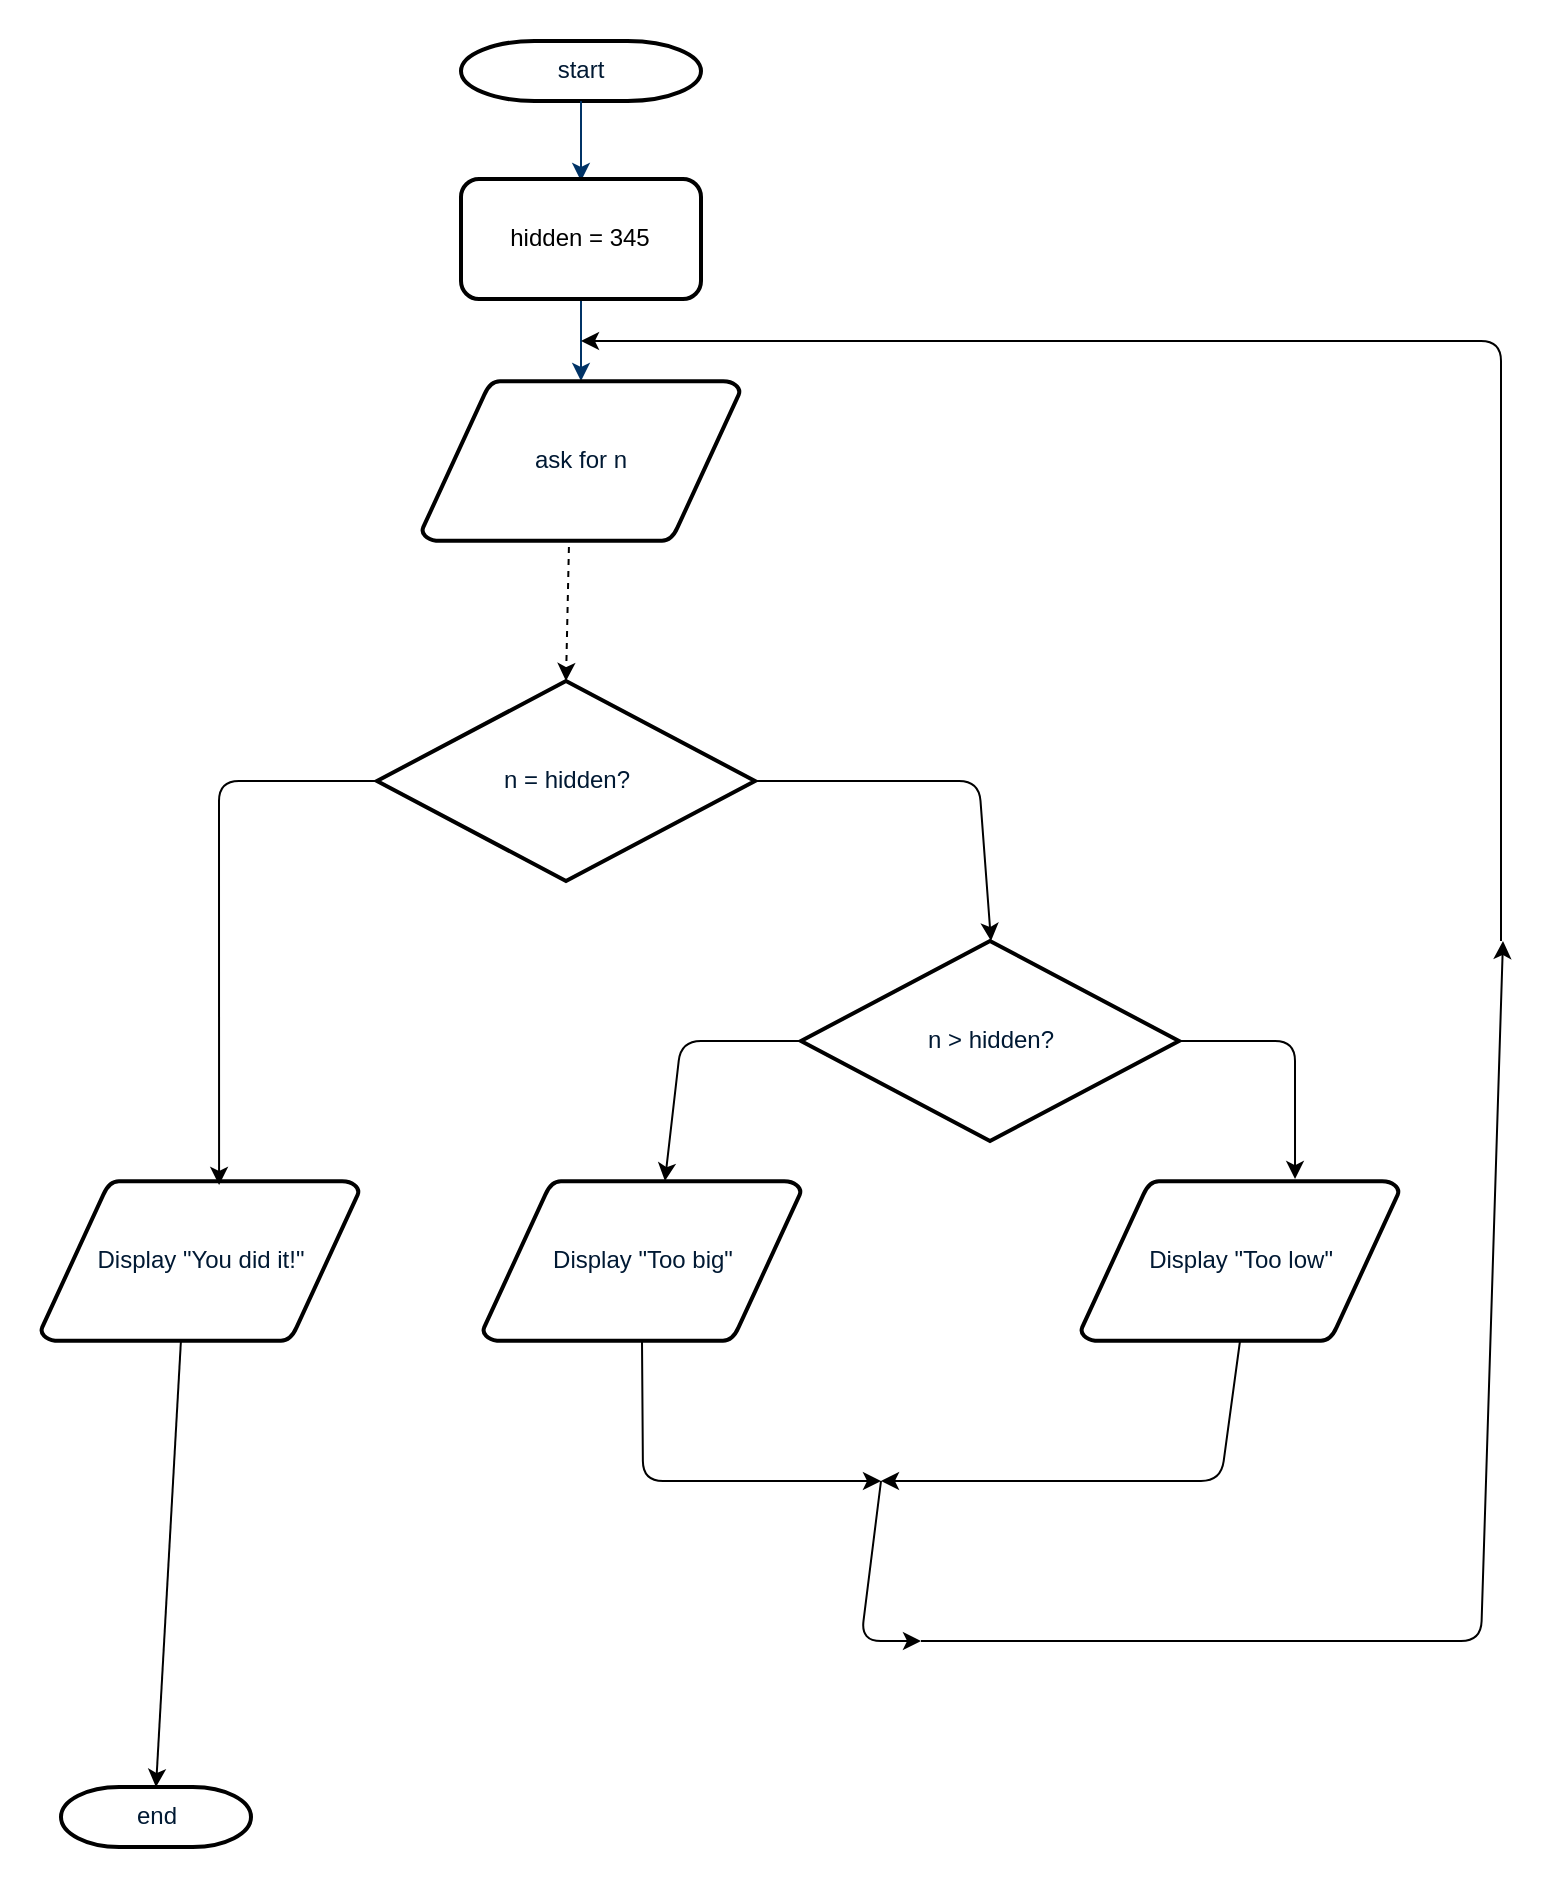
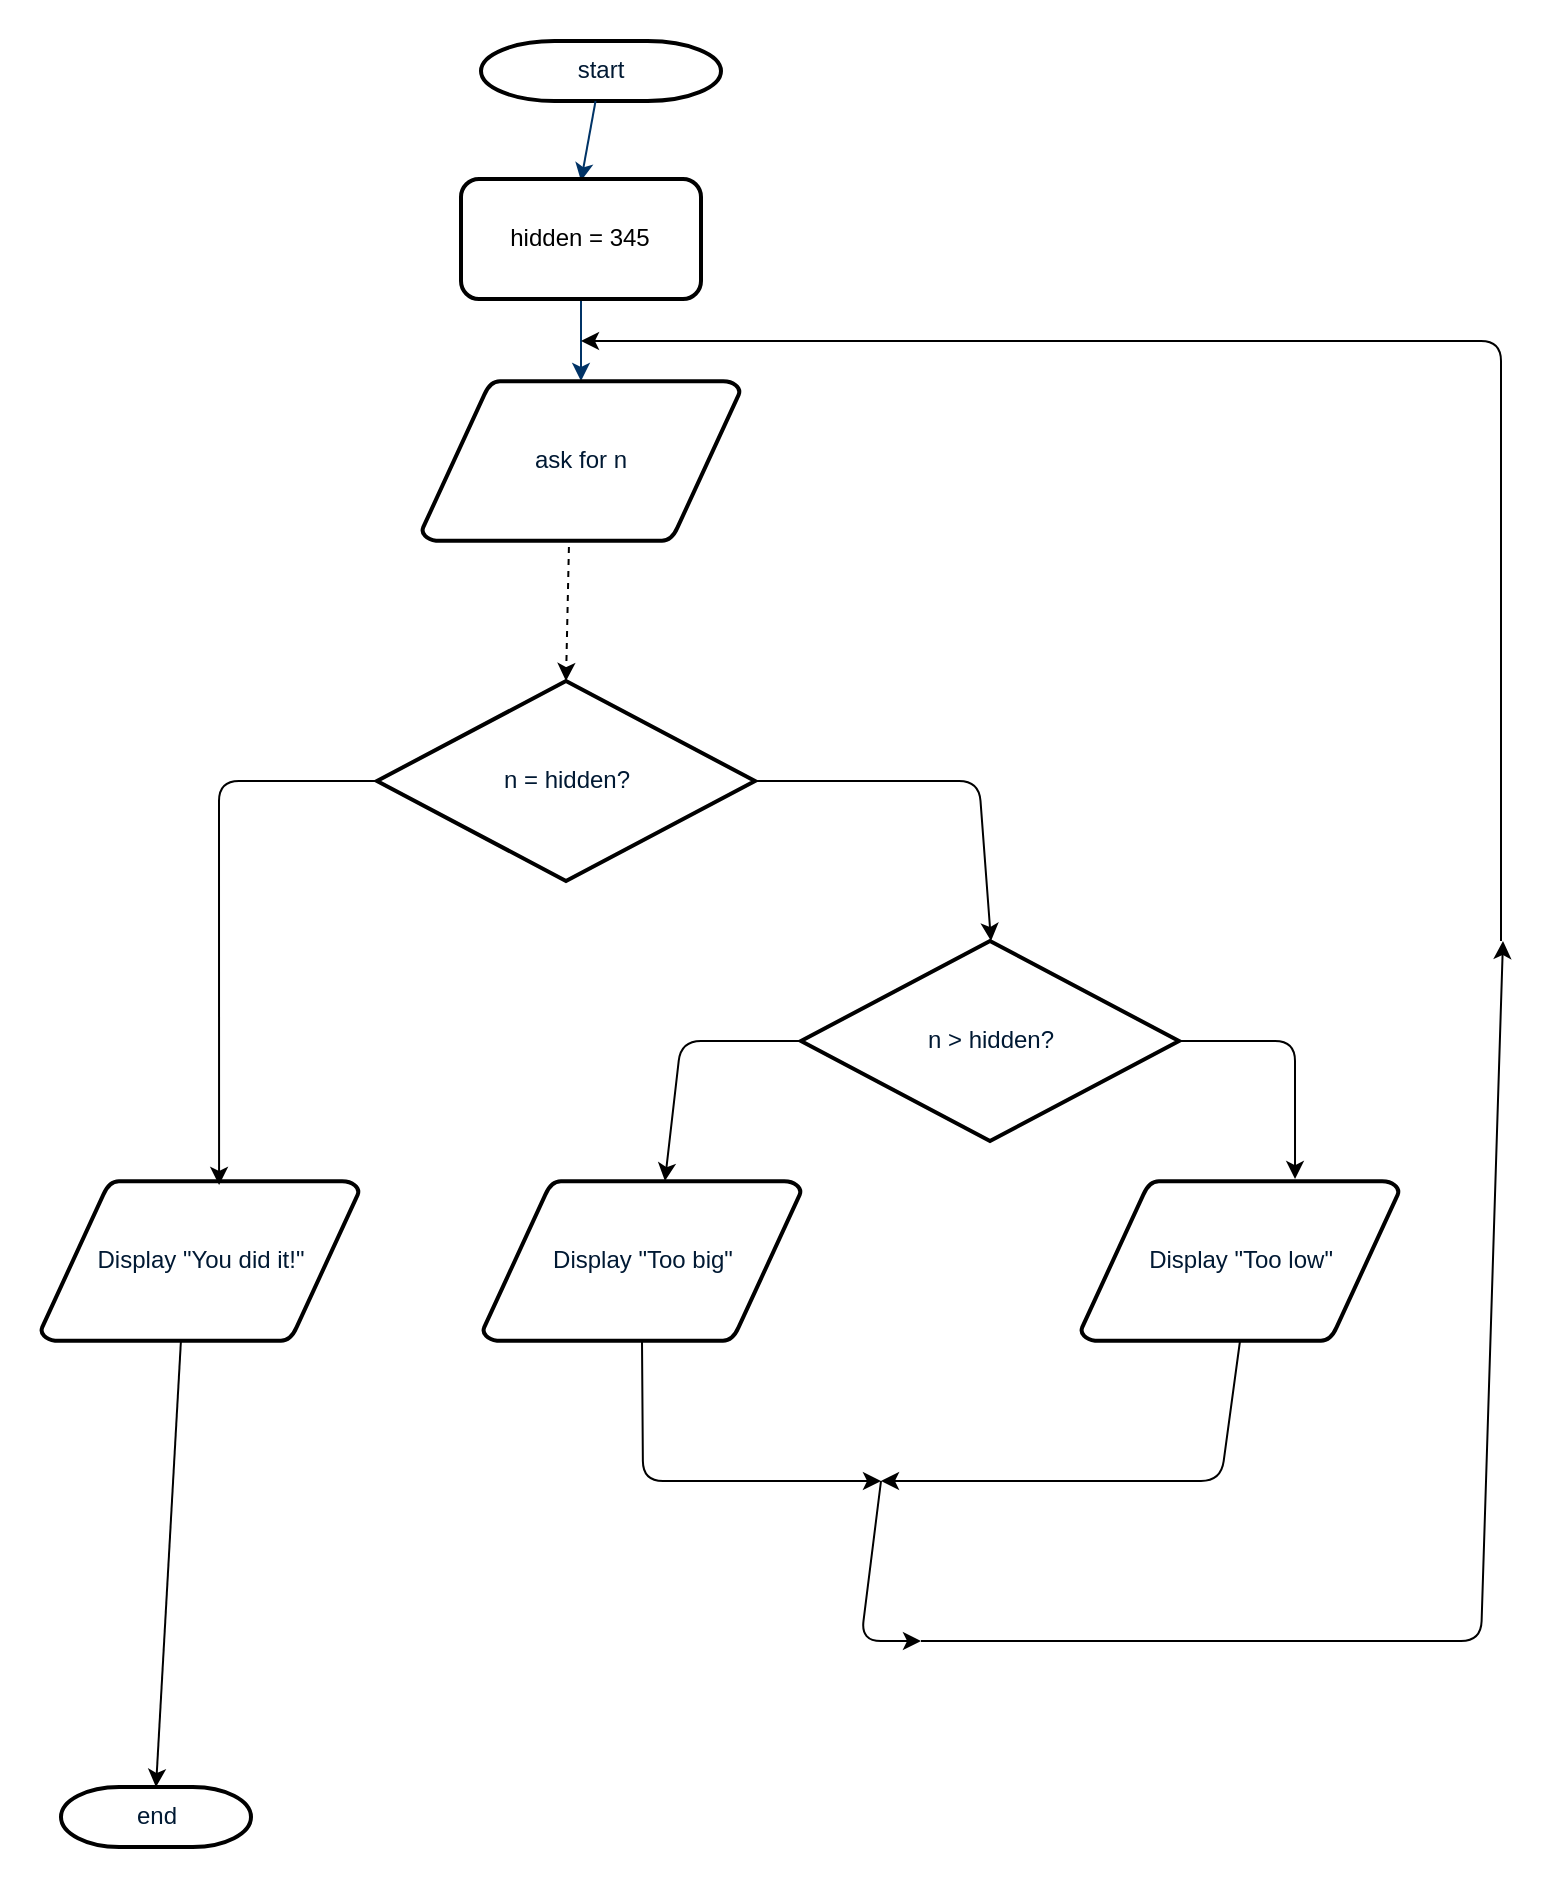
node "start": moved (581, 71) -> (601, 71)
